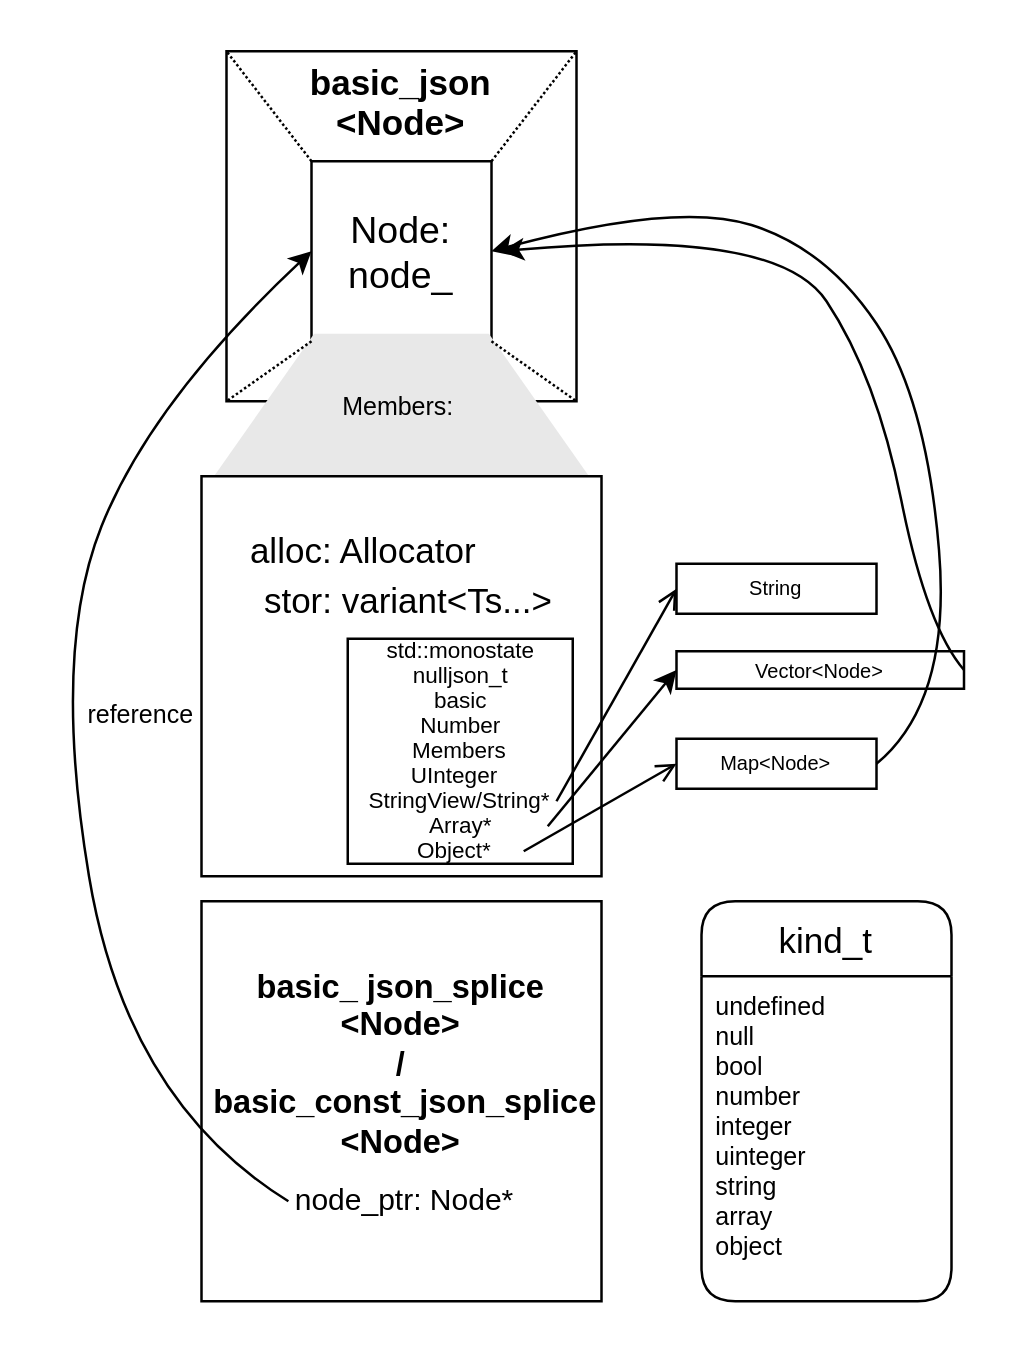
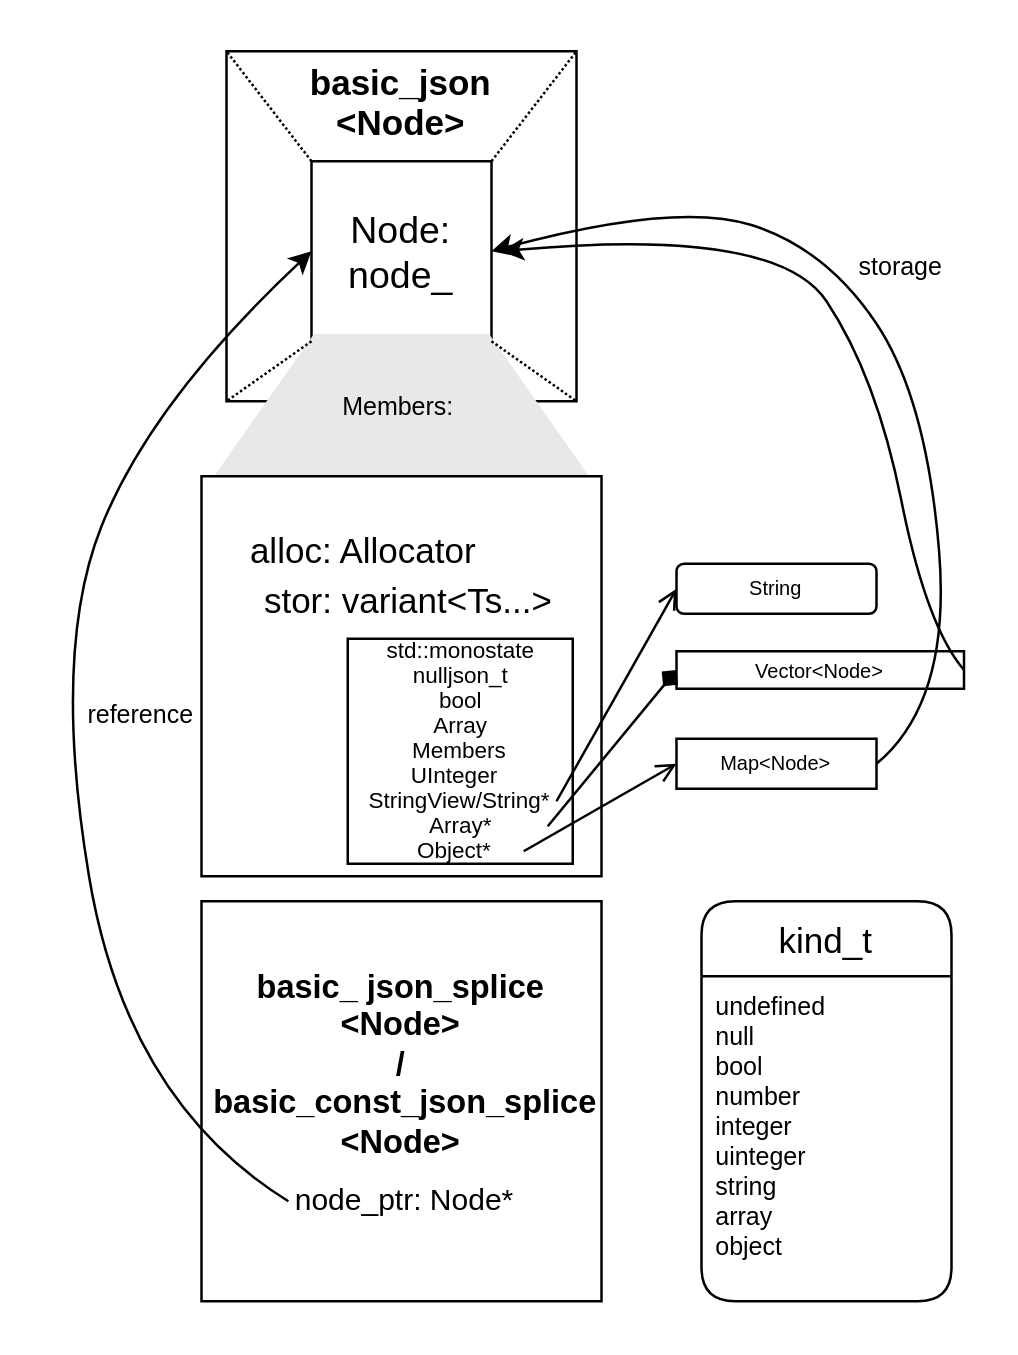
node "storage": added
node "String": shape rectangle -> rounded rectangle
edge "Array*" -> "Vector<Node>": arrowhead classic -> diamond
node "basic": label "basic" -> "bool"
node "Number": label "Number" -> "Array"
